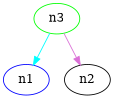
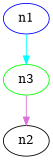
edge "n3" -> "n1": reversed
